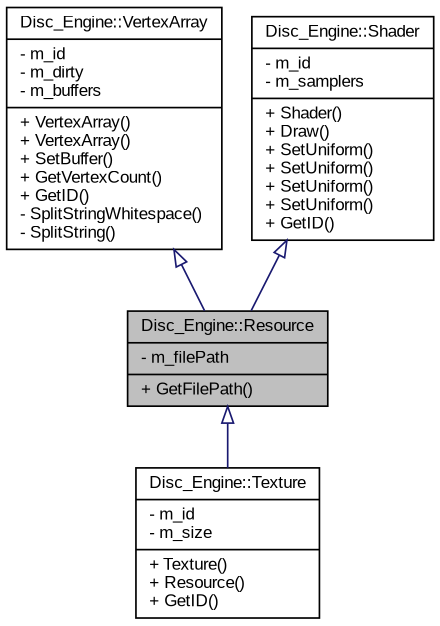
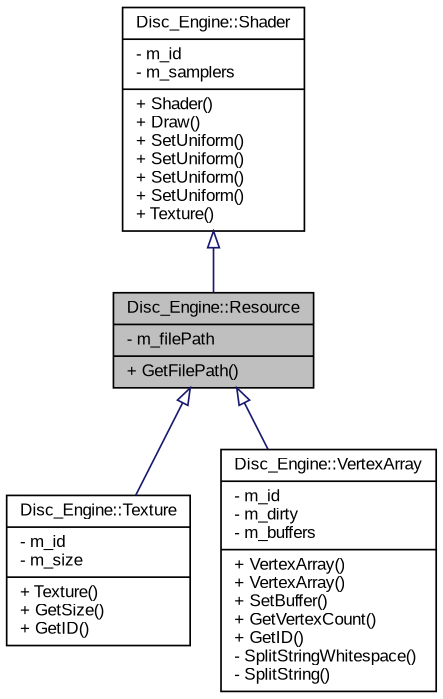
node "Disc_Engine::Shader": text "+ GetID()" -> "+ Texture()"
edge "Disc_Engine::Resource" -> "Disc_Engine::VertexArray": reversed
node "Disc_Engine::Texture": text "+ Resource()" -> "+ GetSize()"
